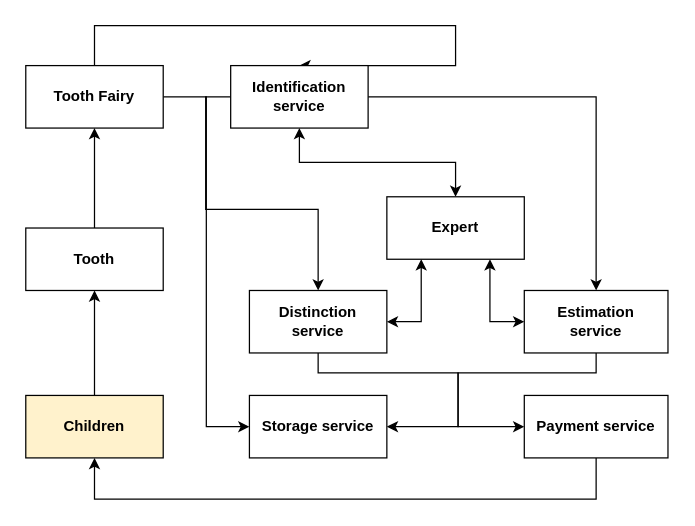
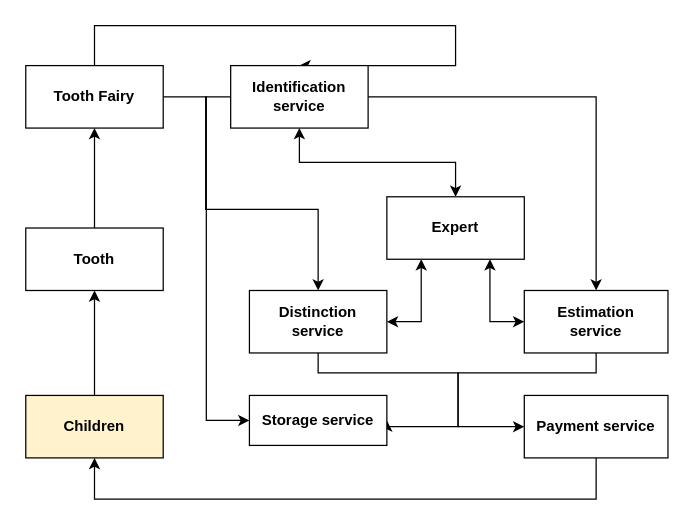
node "Storage service": size 138x63 -> 138x50
